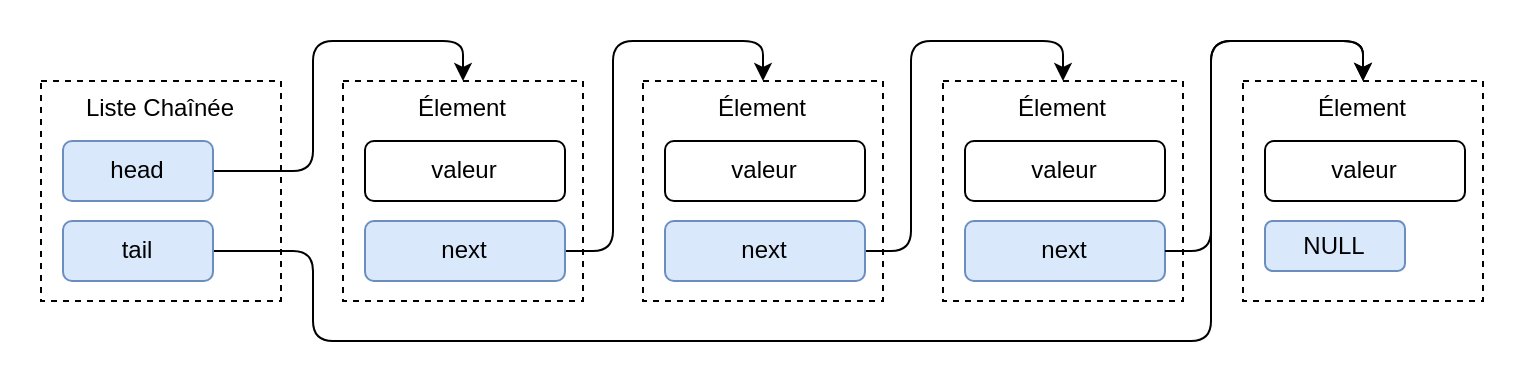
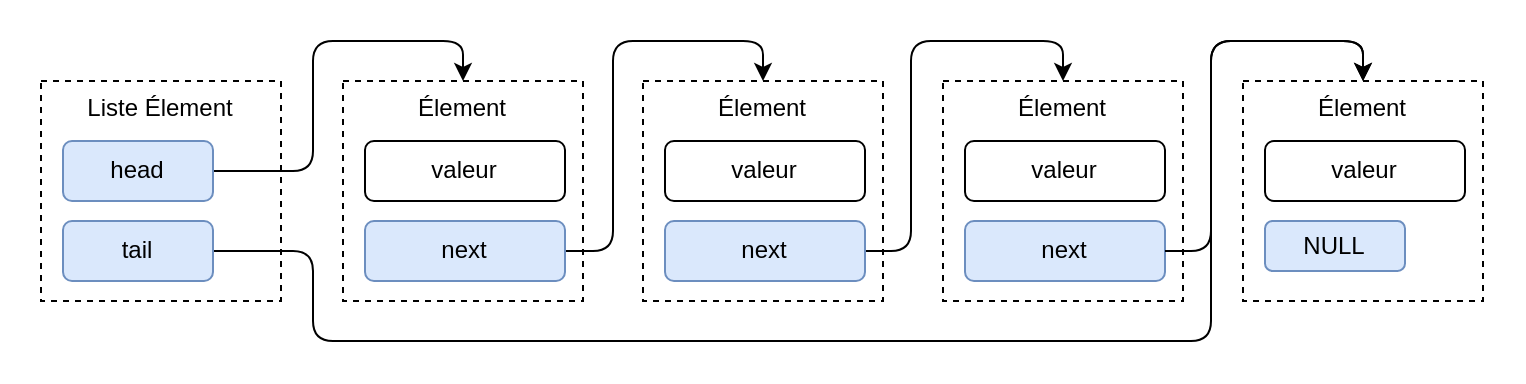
node "Liste Chaînée": label "Liste Chaînée" -> "Liste Élement"
